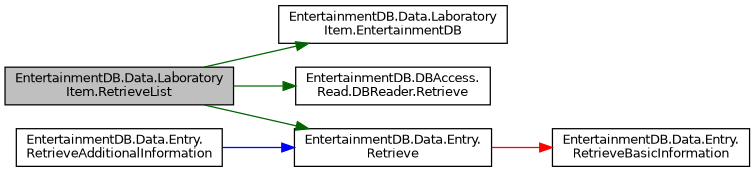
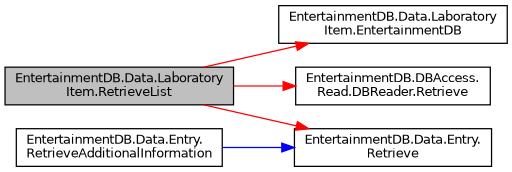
edge "EntertainmentDB.Data.Laboratory Item.RetrieveList" -> "EntertainmentDB.Data.Laboratory Item.EntertainmentDB": color darkgreen -> red
edge "EntertainmentDB.Data.Laboratory Item.RetrieveList" -> "EntertainmentDB.DBAccess. Read.DBReader.Retrieve": color darkgreen -> red
edge "EntertainmentDB.Data.Laboratory Item.RetrieveList" -> "EntertainmentDB.Data.Entry. Retrieve": color darkgreen -> red
node "EntertainmentDB.Data.Entry. RetrieveBasicInformation": removed
